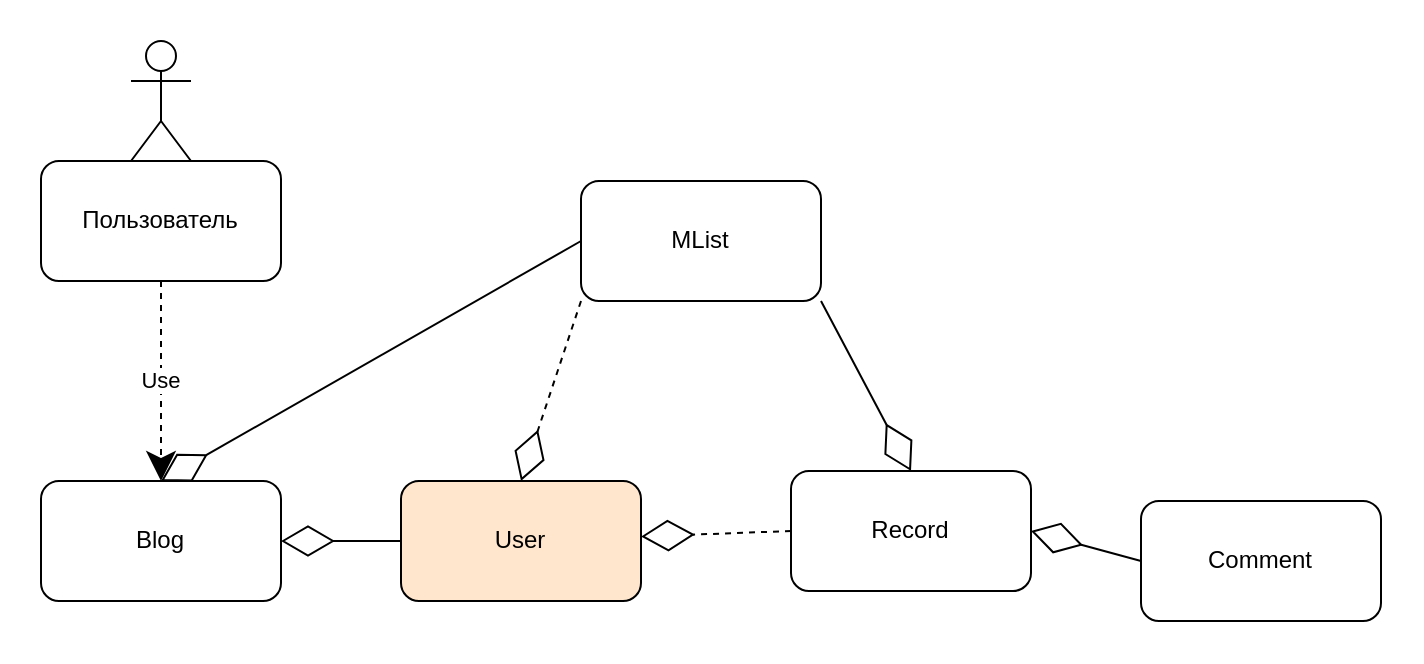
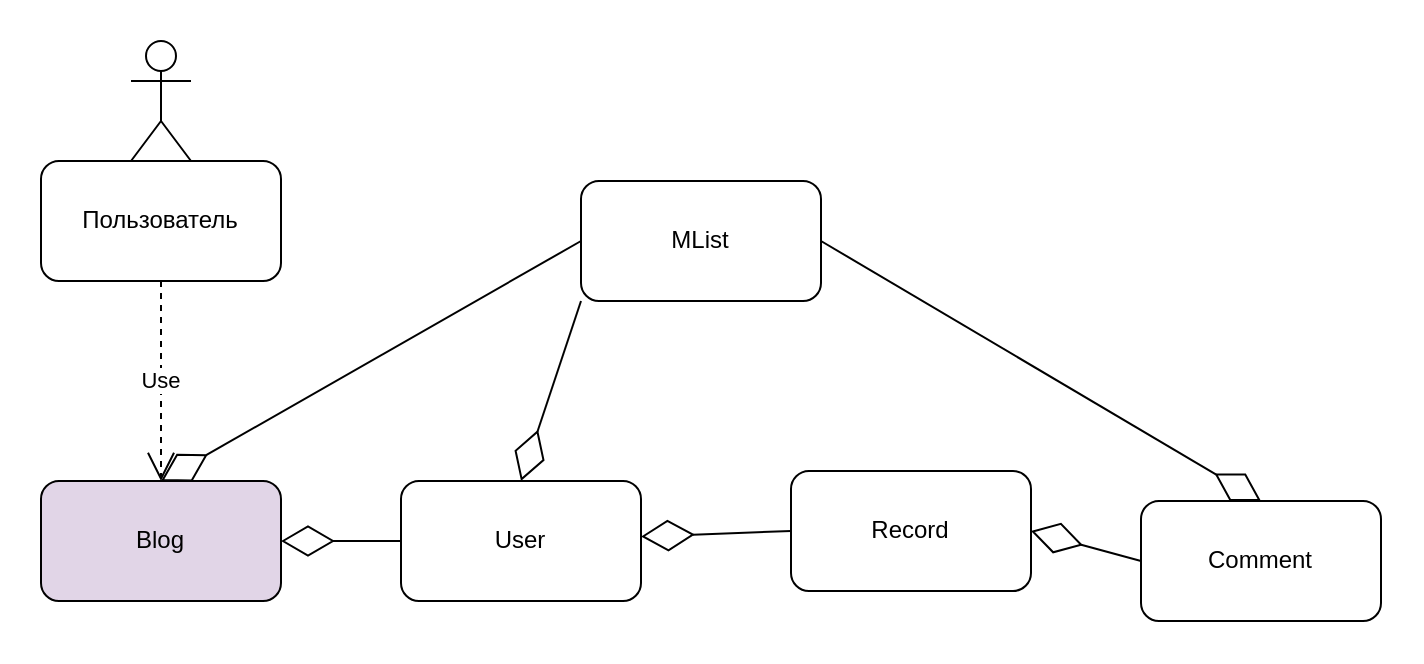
edge "MList" -> "Comment": added
edge "MList" -> "Record": removed
edge "MList" -> "User": style dashed -> solid
edge "Пользователь" -> "Blog": arrowhead classic -> open
edge "Record" -> "User": style dashed -> solid
node "Blog": fillcolor #ffffff -> #e1d5e7
node "User": fillcolor #ffe6cc -> #ffffff
